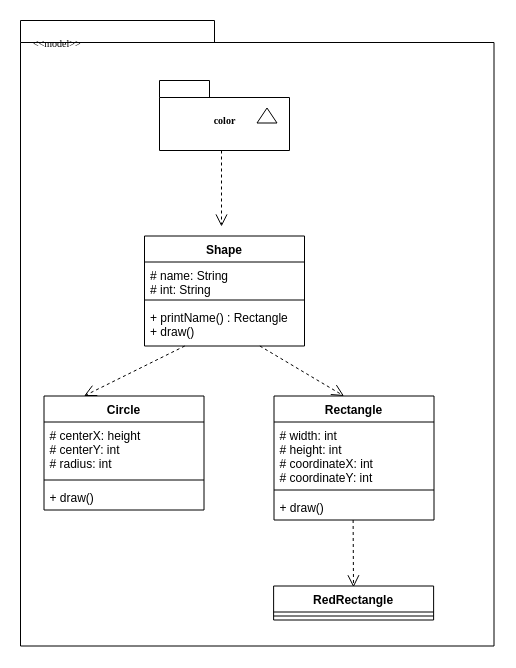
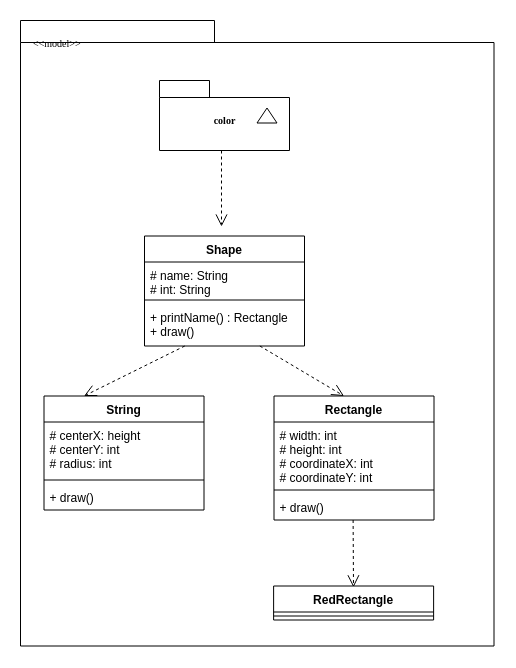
node "Circle": label "Circle" -> "String"
